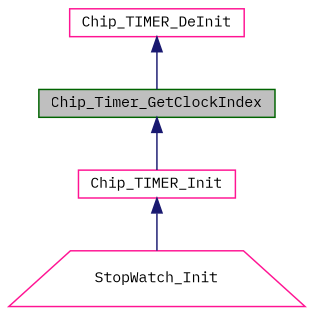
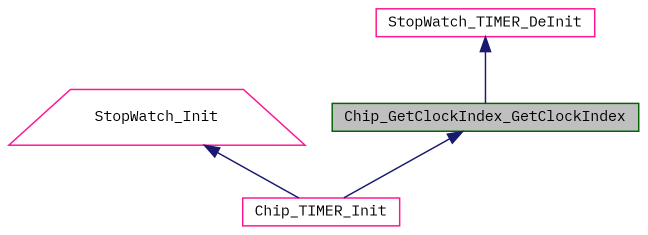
node "Chip_TIMER_DeInit": label "Chip_TIMER_DeInit" -> "StopWatch_TIMER_DeInit"
node "Chip_Timer_GetClockIndex": label "Chip_Timer_GetClockIndex" -> "Chip_GetClockIndex_GetClockIndex"
edge "StopWatch_Init" -> "Chip_TIMER_Init": reversed
